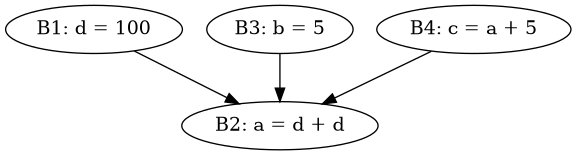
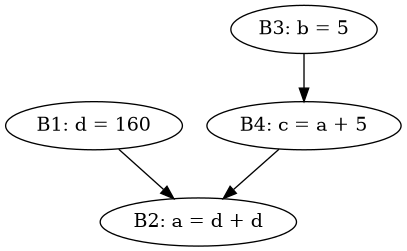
node "B1: d = 100": label "B1: d = 100" -> "B1: d = 160"
edge "B3: b = 5" -> "B2: a = d + d": now "B3: b = 5" -> "B4: c = a + 5"
